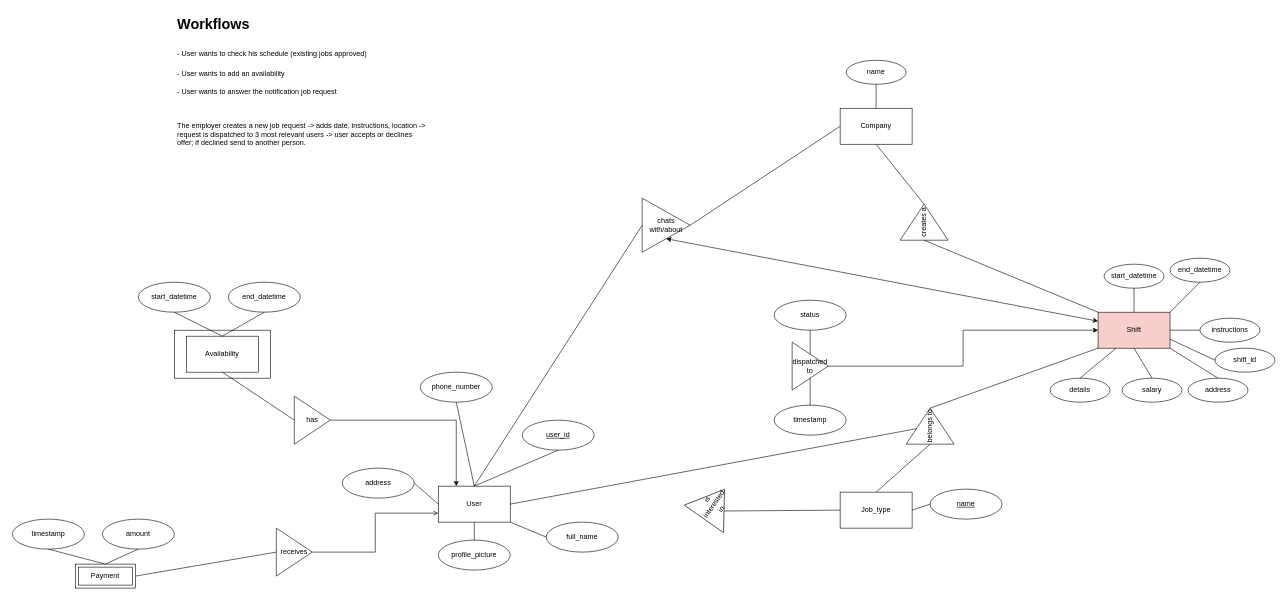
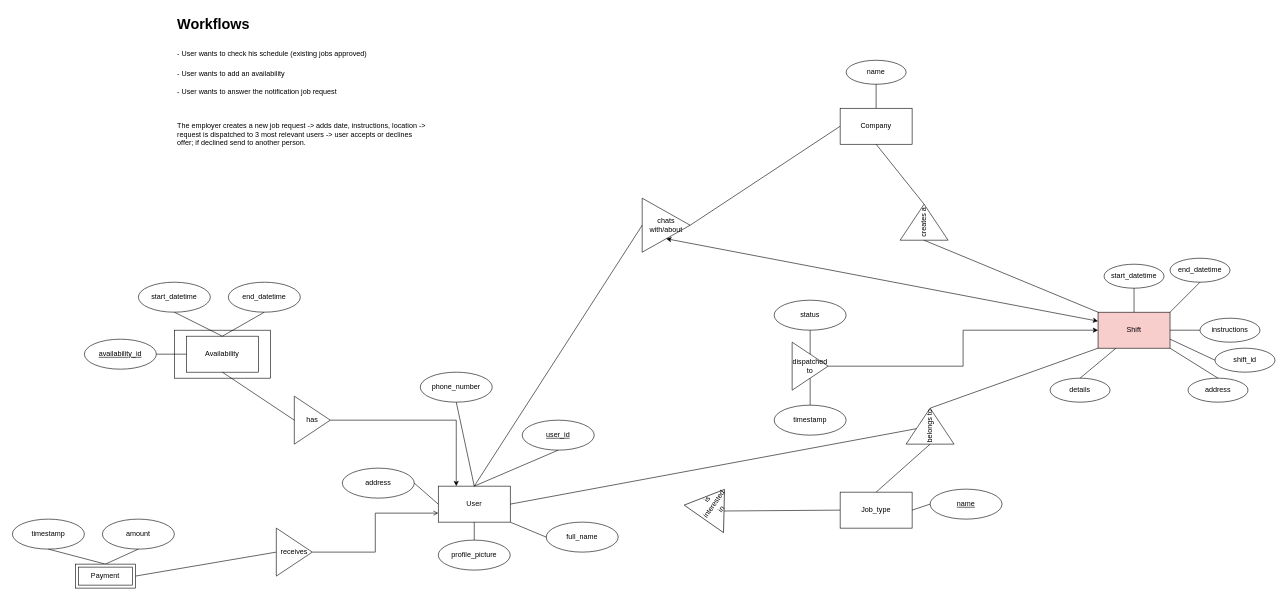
node "availability_id": added
edge "availability_id" -- "Availability": added
edge "Shift" -- "salary": removed
node "salary": removed
